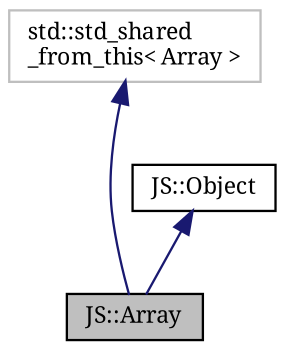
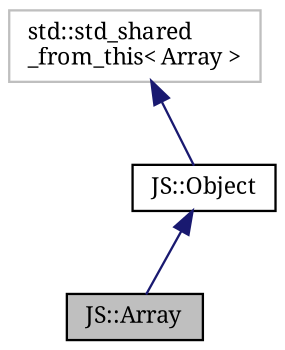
edge "JS::Array" -> "std::std_shared _from_this< Array >": now "JS::Object" -> "std::std_shared _from_this< Array >"
